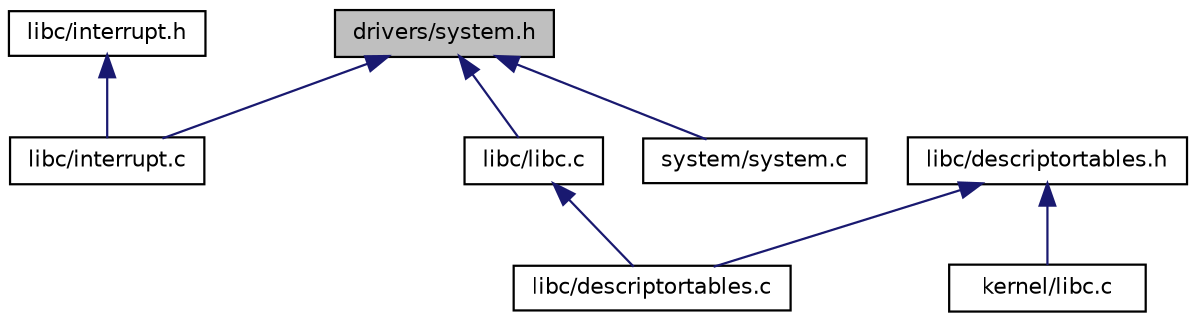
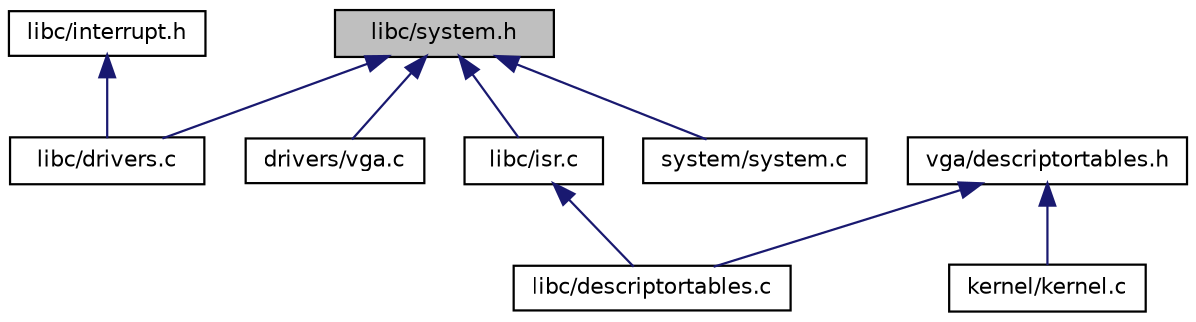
node "drivers/system.h": label "drivers/system.h" -> "libc/system.h"
node "libc/interrupt.c": label "libc/interrupt.c" -> "libc/drivers.c"
node "drivers/vga.c": added
node "libc/libc.c": label "libc/libc.c" -> "libc/isr.c"
node "libc/descriptortables.h": label "libc/descriptortables.h" -> "vga/descriptortables.h"
node "kernel/libc.c": label "kernel/libc.c" -> "kernel/kernel.c"
